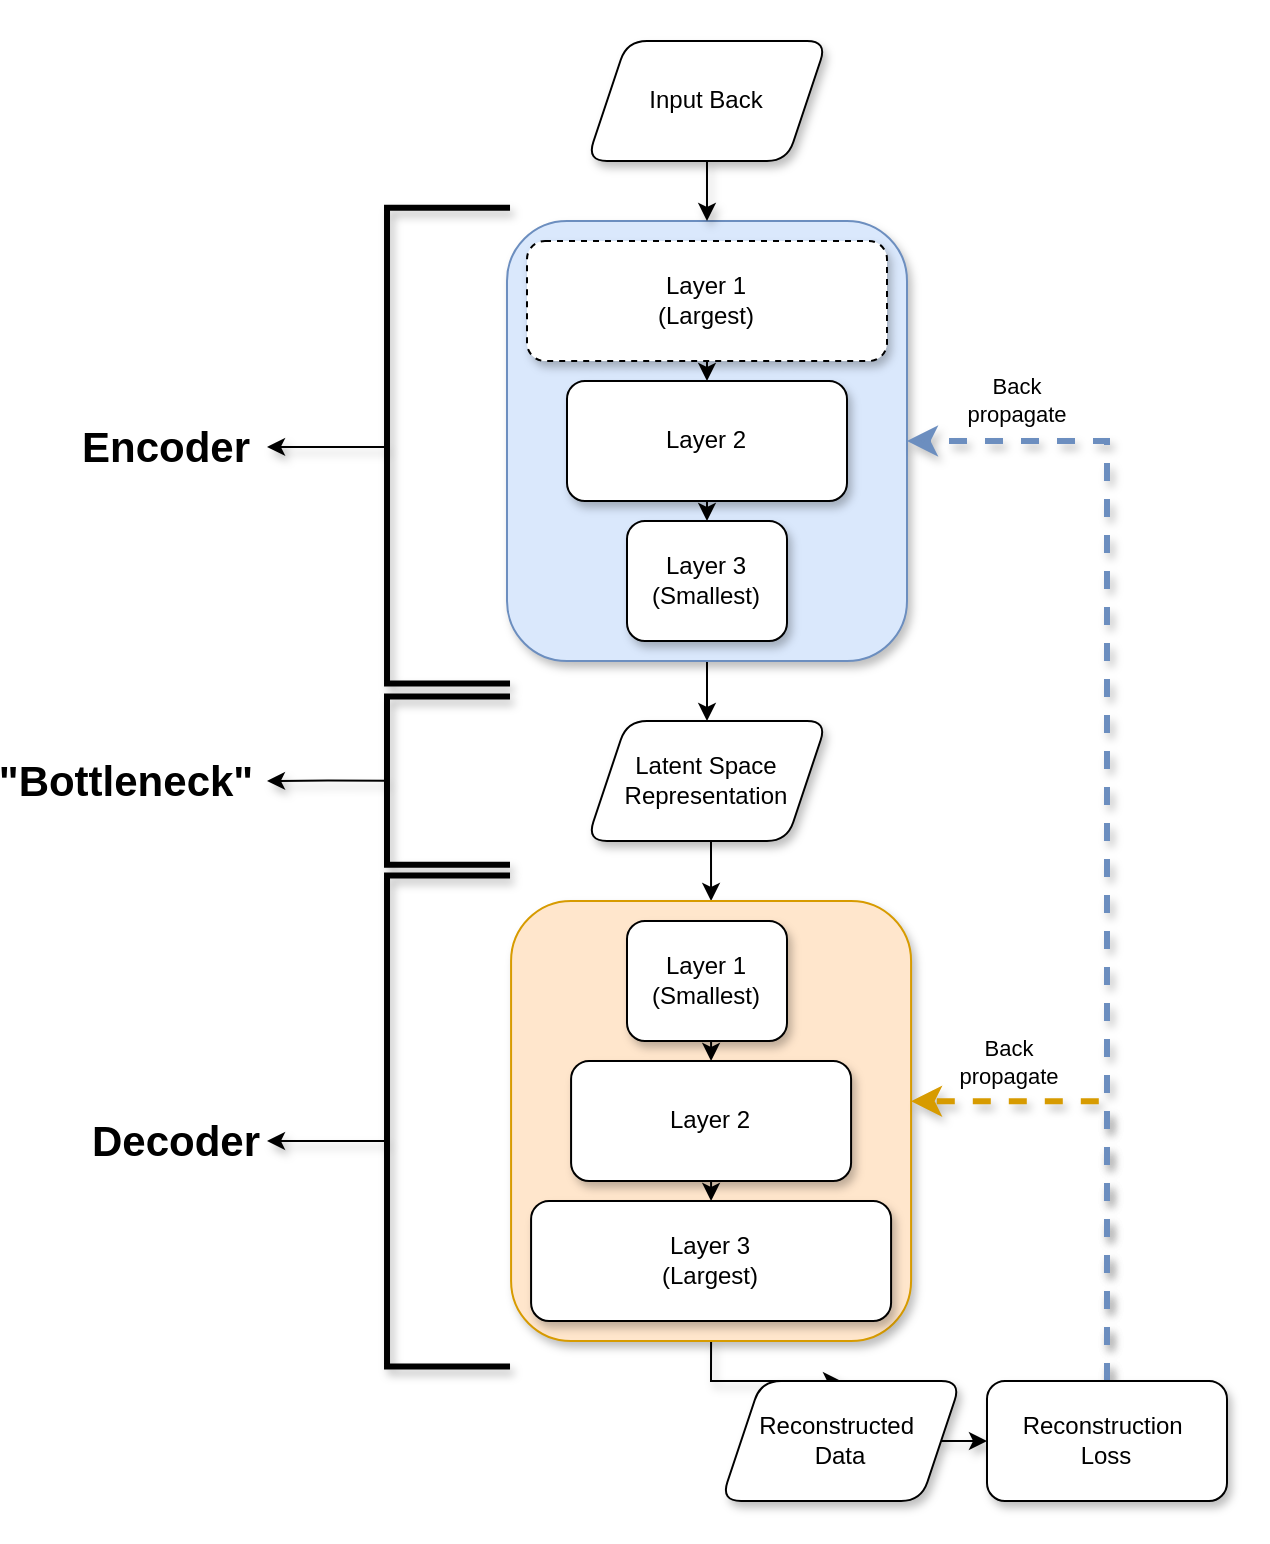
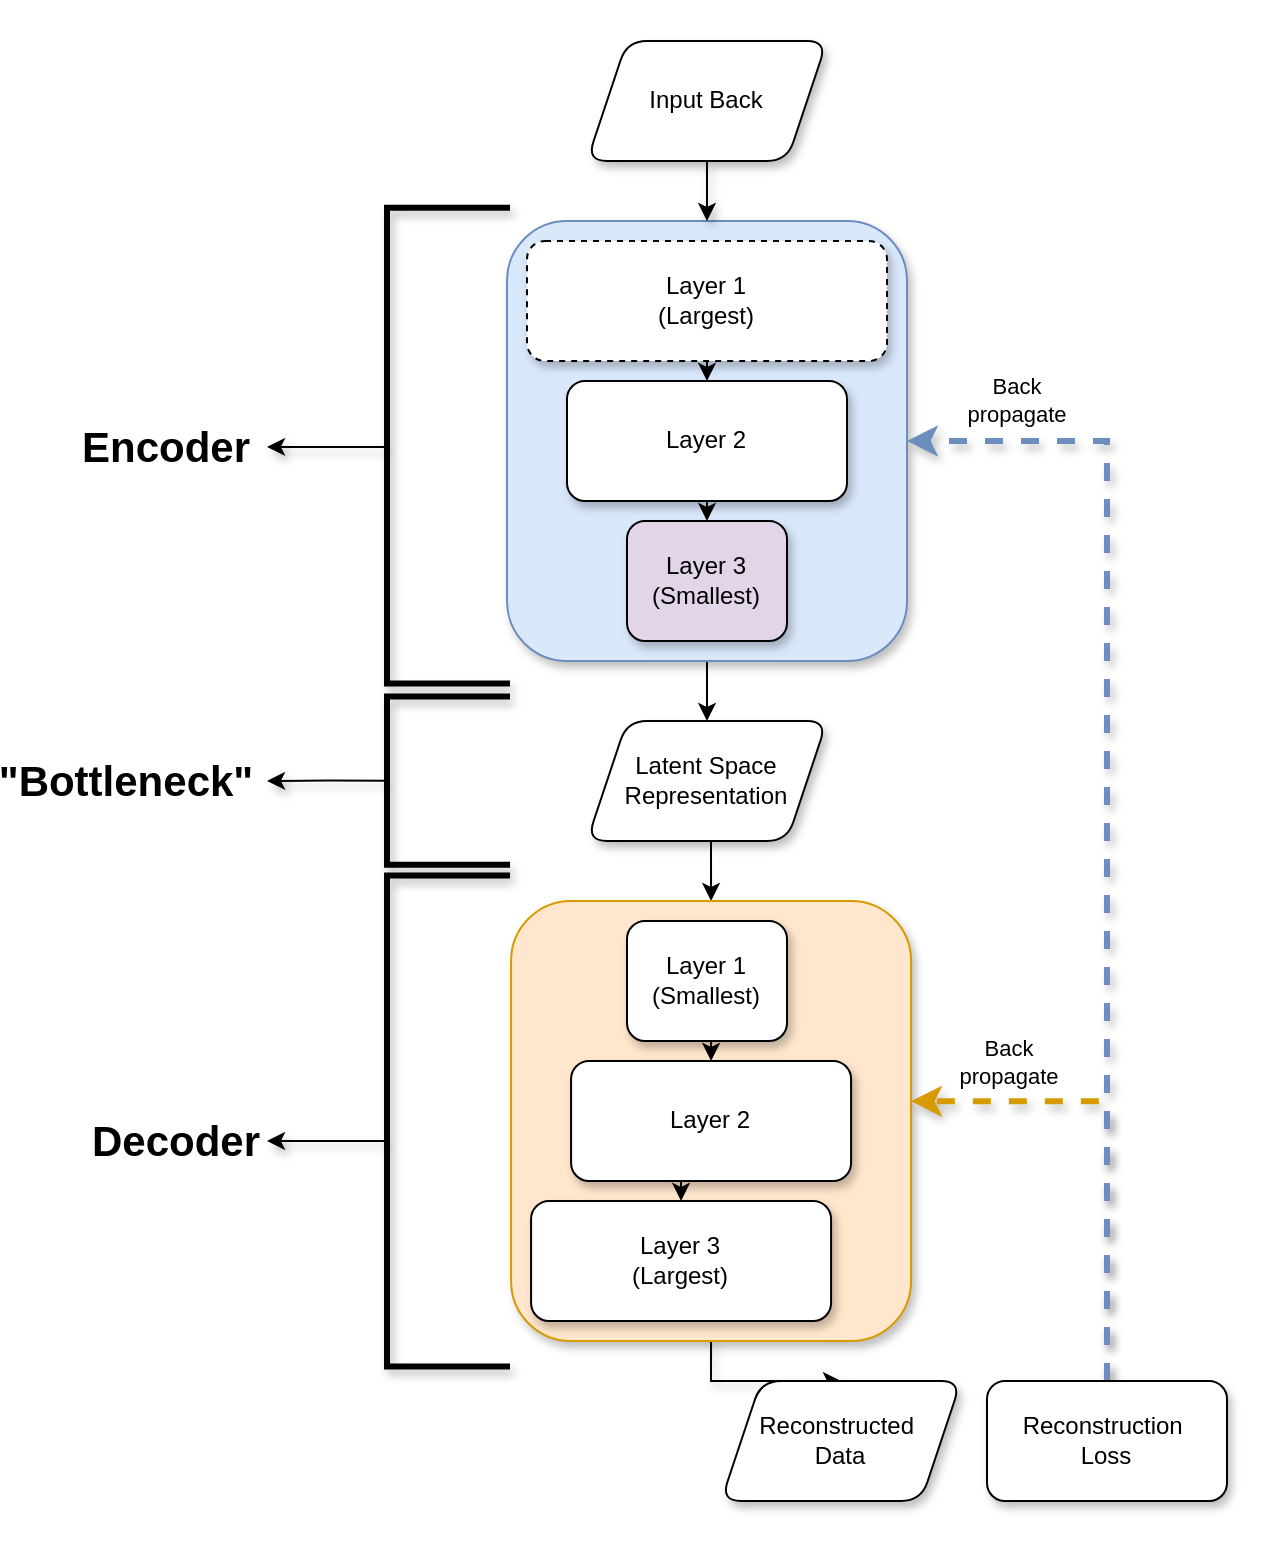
node "Layer 3 (Smallest)": fillcolor #ffffff -> #e1d5e7
node "Layer 3 (Largest)": size 360x120 -> 300x120
edge "Reconstructed Data" -> "Reconstruction Loss": removed
